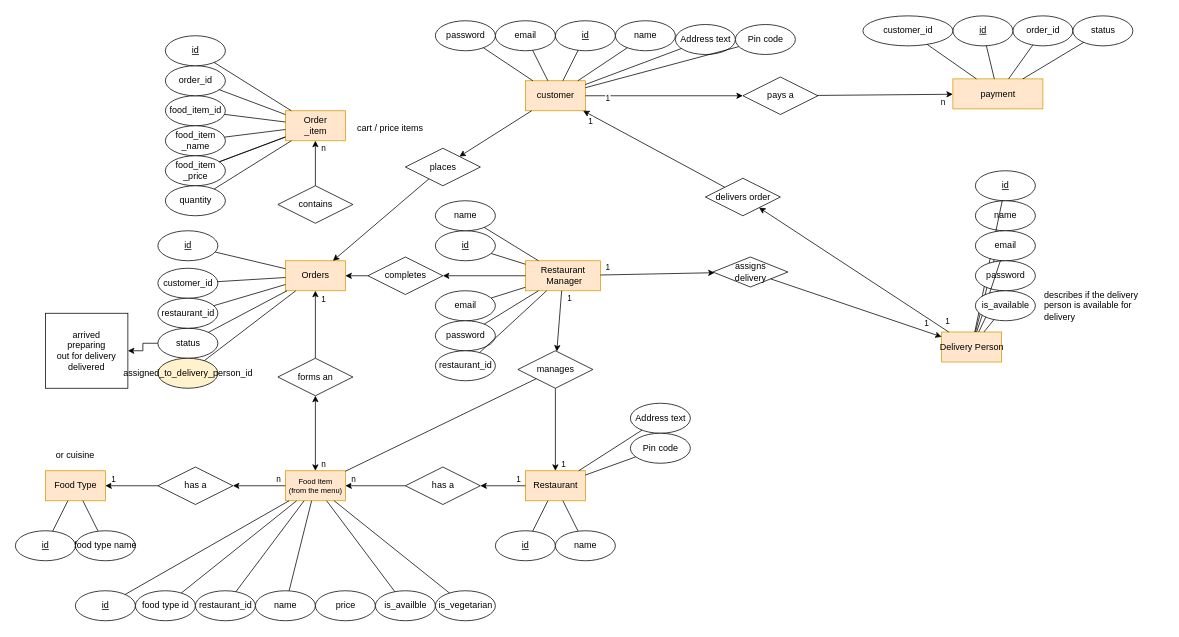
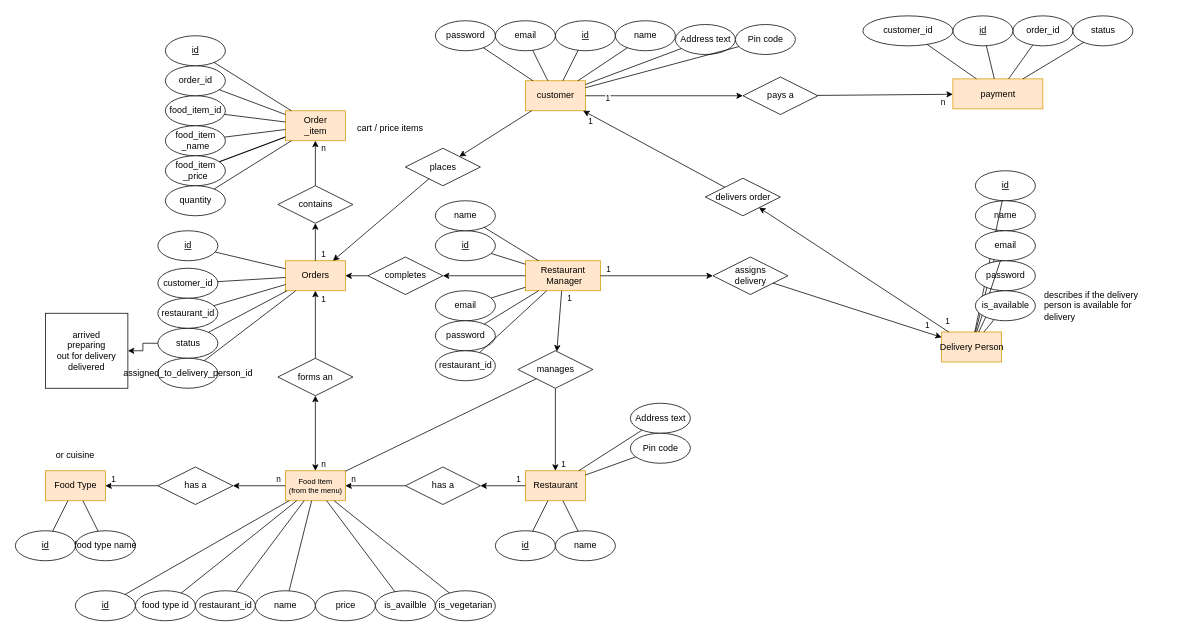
edge "Orders" -> "contains": added, label "1"
node "assigns delivery": size 75x30 -> 75x38
node "assigned_to_delivery_person_id": fillcolor #fff2cc -> #ffffff
